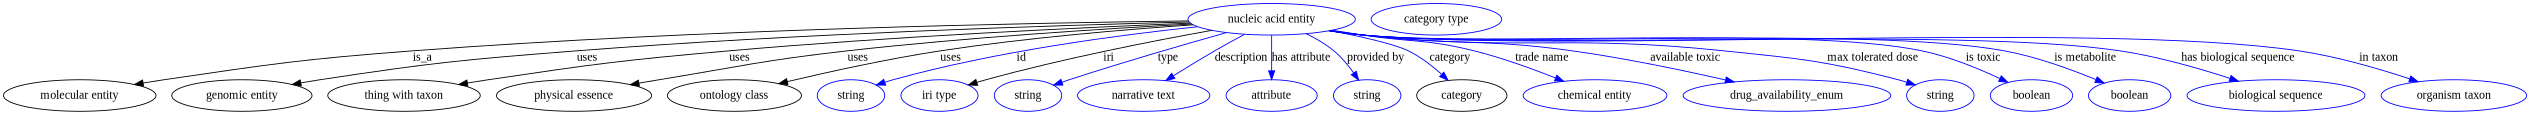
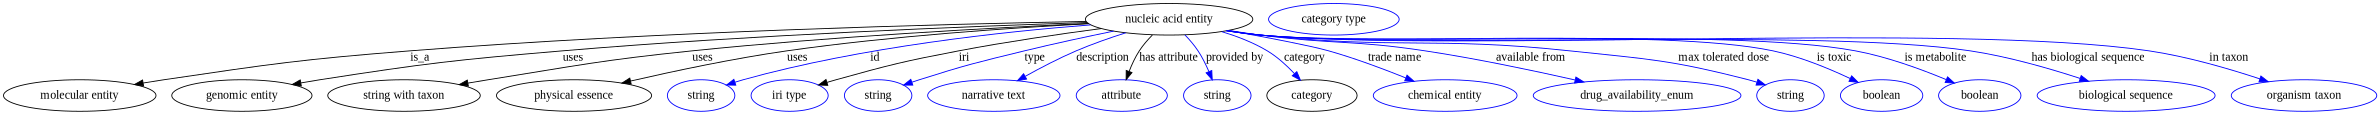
node "nucleic acid entity": color blue -> black
edge "nucleic acid entity" -> "attribute": color blue -> black
edge "nucleic acid entity" -> "drug_availability_enum": label "available toxic" -> "available from"
node "thing with taxon": label "thing with taxon" -> "string with taxon"
node "ontology class": removed
